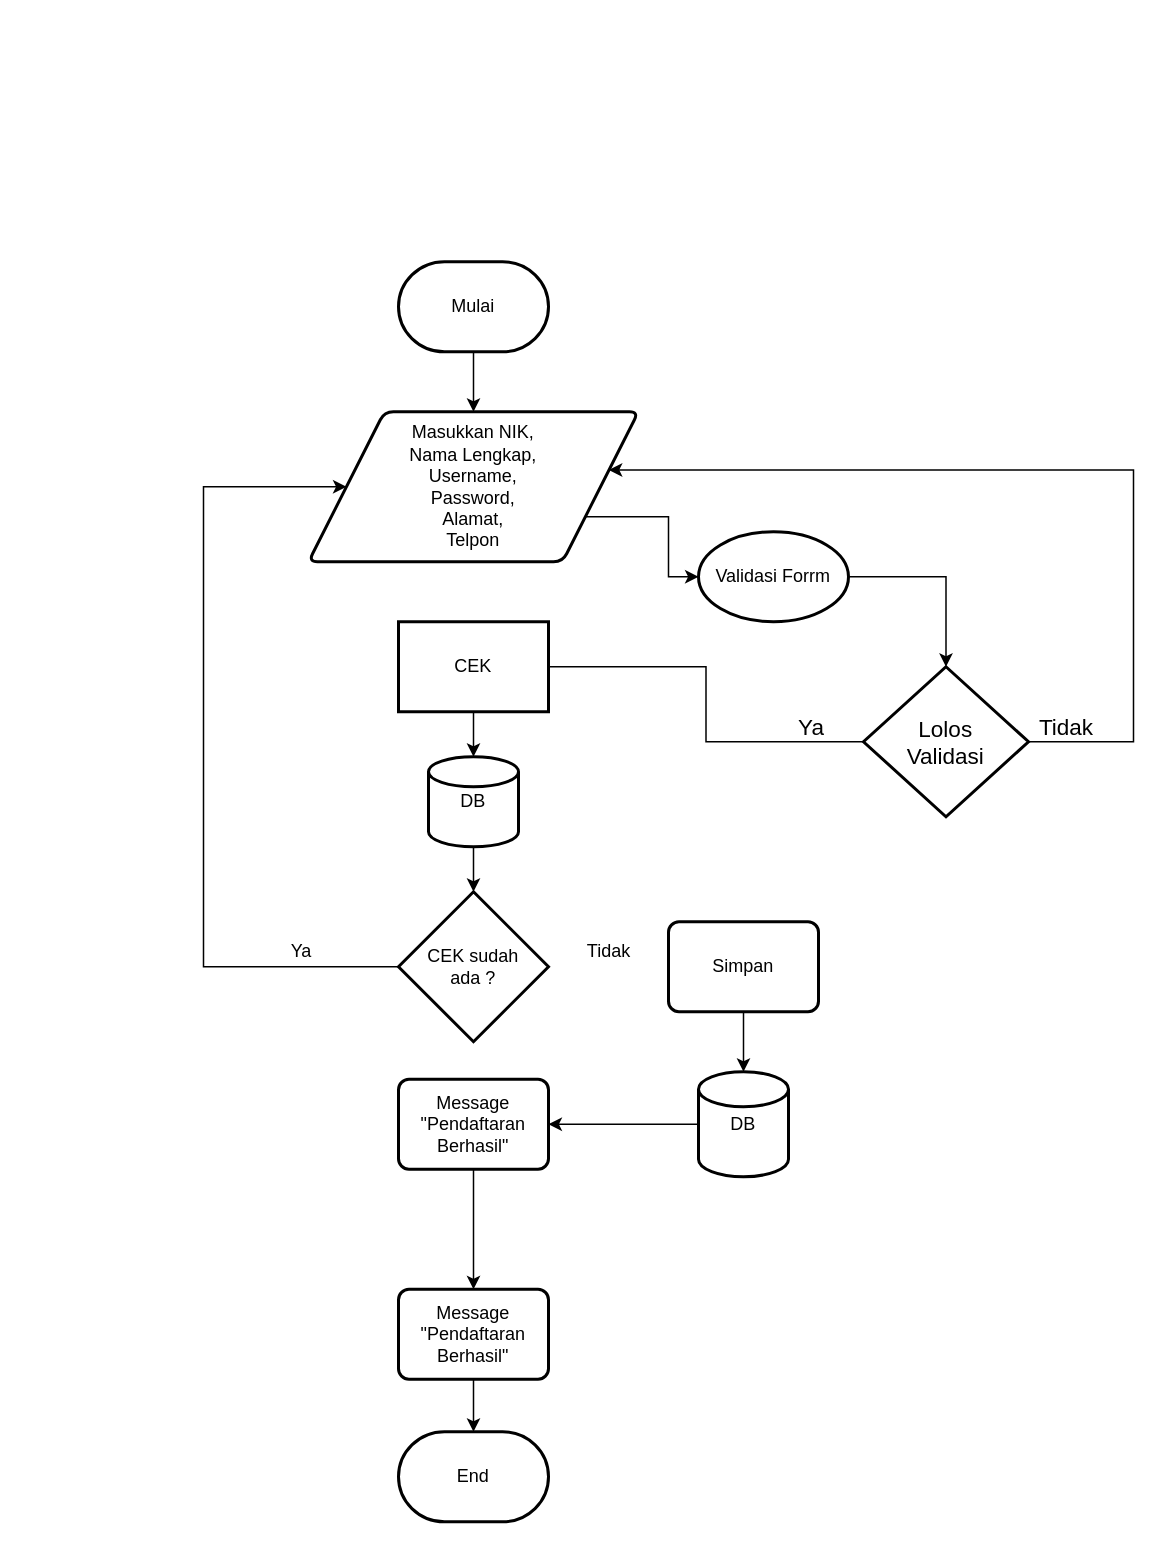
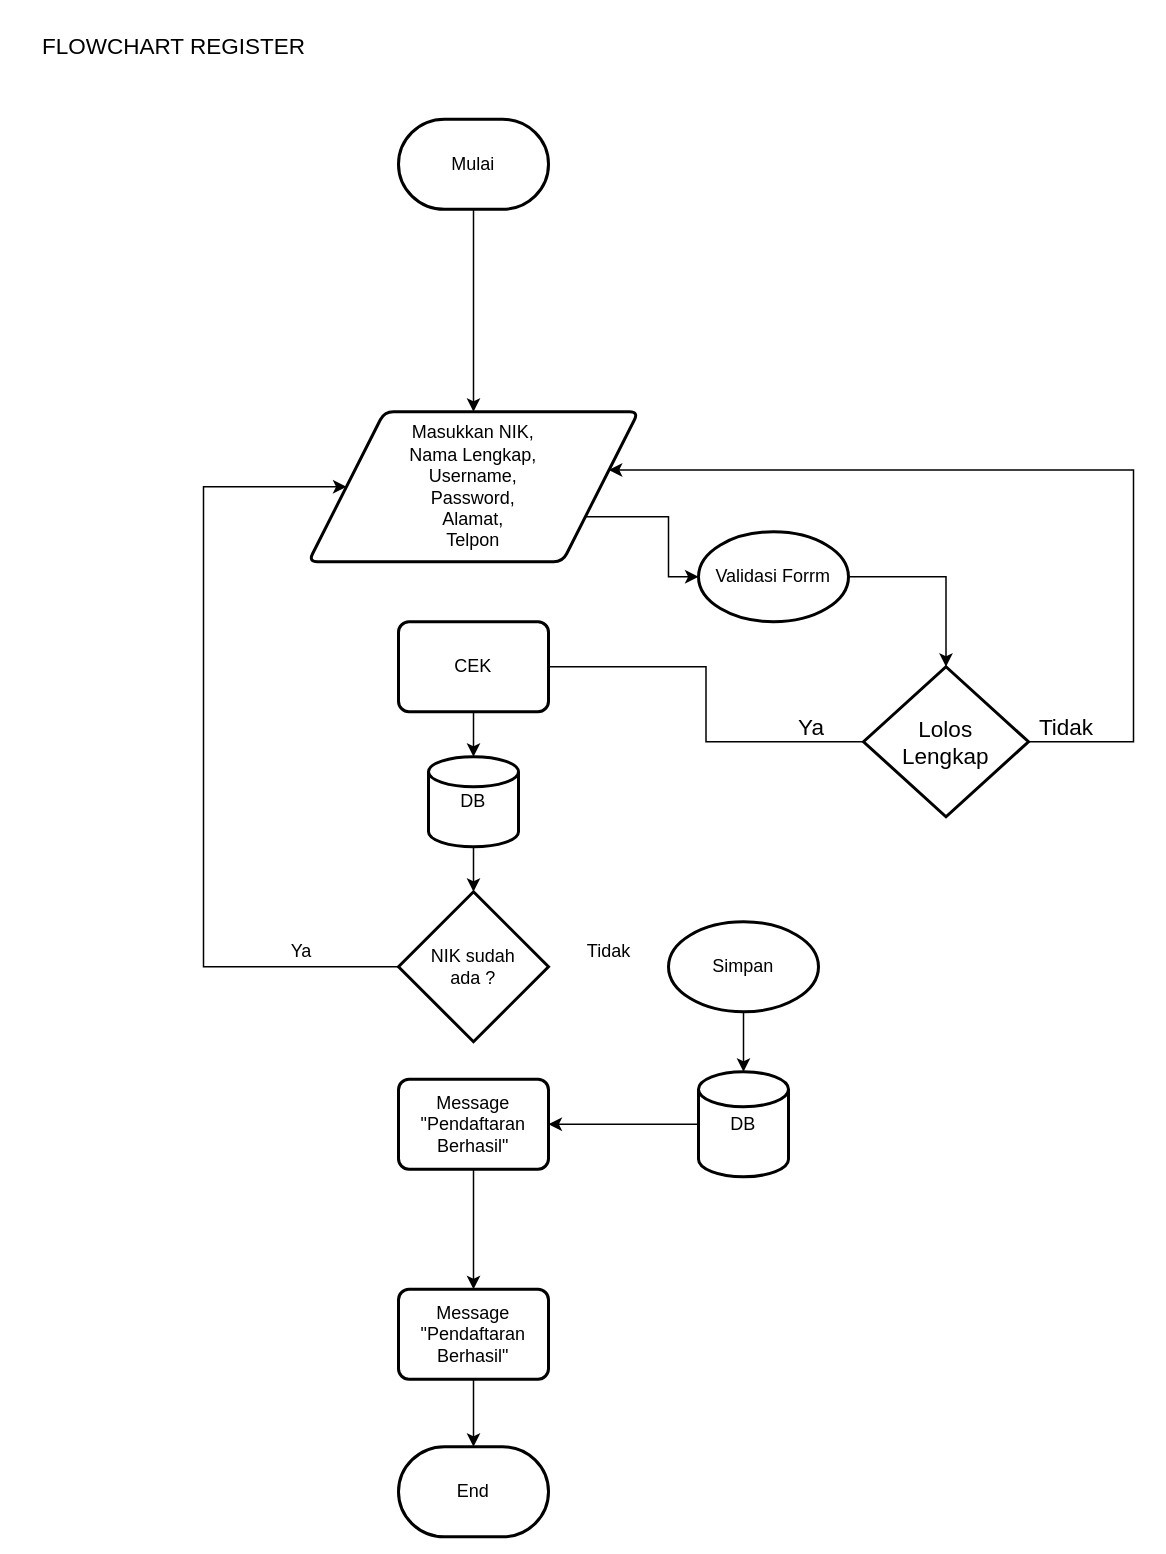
node "FLOWCHART REGISTER": added
node "Mulai": moved (473, 307) -> (473, 164)
node "CEK": shape rectangle -> rounded rectangle
node "Lolos Validasi": label "Lolos Validasi" -> "Lolos Lengkap"
node "CEK sudah ada ?": label "CEK sudah ada ?" -> "NIK sudah ada ?"
node "Simpan": shape rounded rectangle -> ellipse
node "End": moved (473, 1477) -> (473, 1492)
